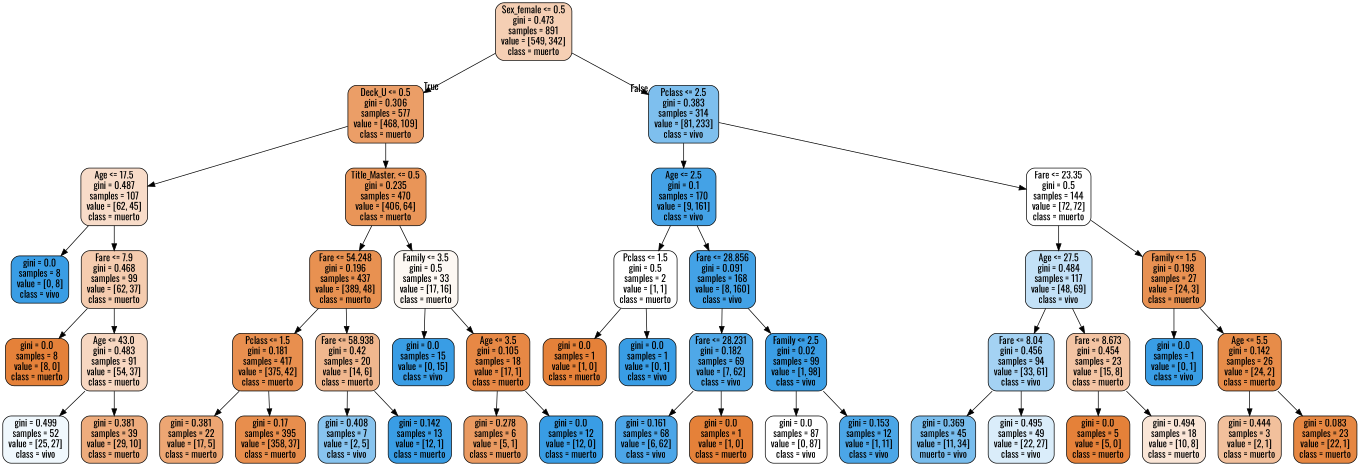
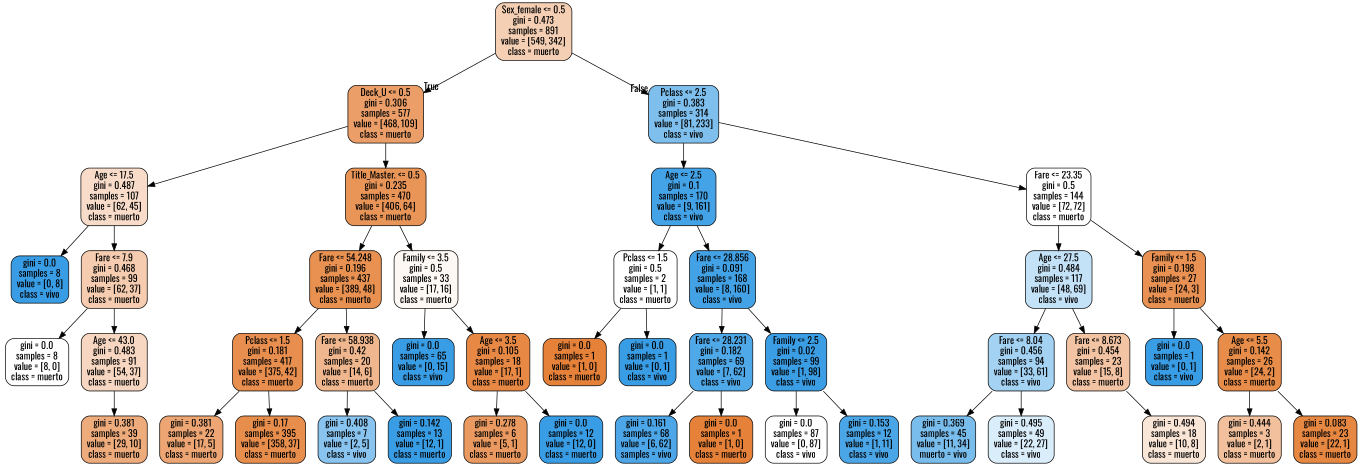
node "gini = 0.0 samples = 8 value = [8, 0] class = muerto": fillcolor #e58139 -> #ffffff
node "gini = 0.0 samples = 15 value = [0, 15] class = vivo": label "gini = 0.0 samples = 15 value = [0, 15] class = vivo" -> "gini = 0.0 samples = 65 value = [0, 15] class = vivo"
node "gini = 0.499 samples = 52 value = [25, 27] class = vivo": removed
node "gini = 0.161 samples = 68 value = [6, 62] class = vivo": label "gini = 0.161 samples = 68 value = [6, 62] class = vivo" -> "gini = 0.161 samples = 68 value = [6, 62] samples = vivo"
node "gini = 0.0 samples = 5 value = [5, 0] class = muerto": removed
